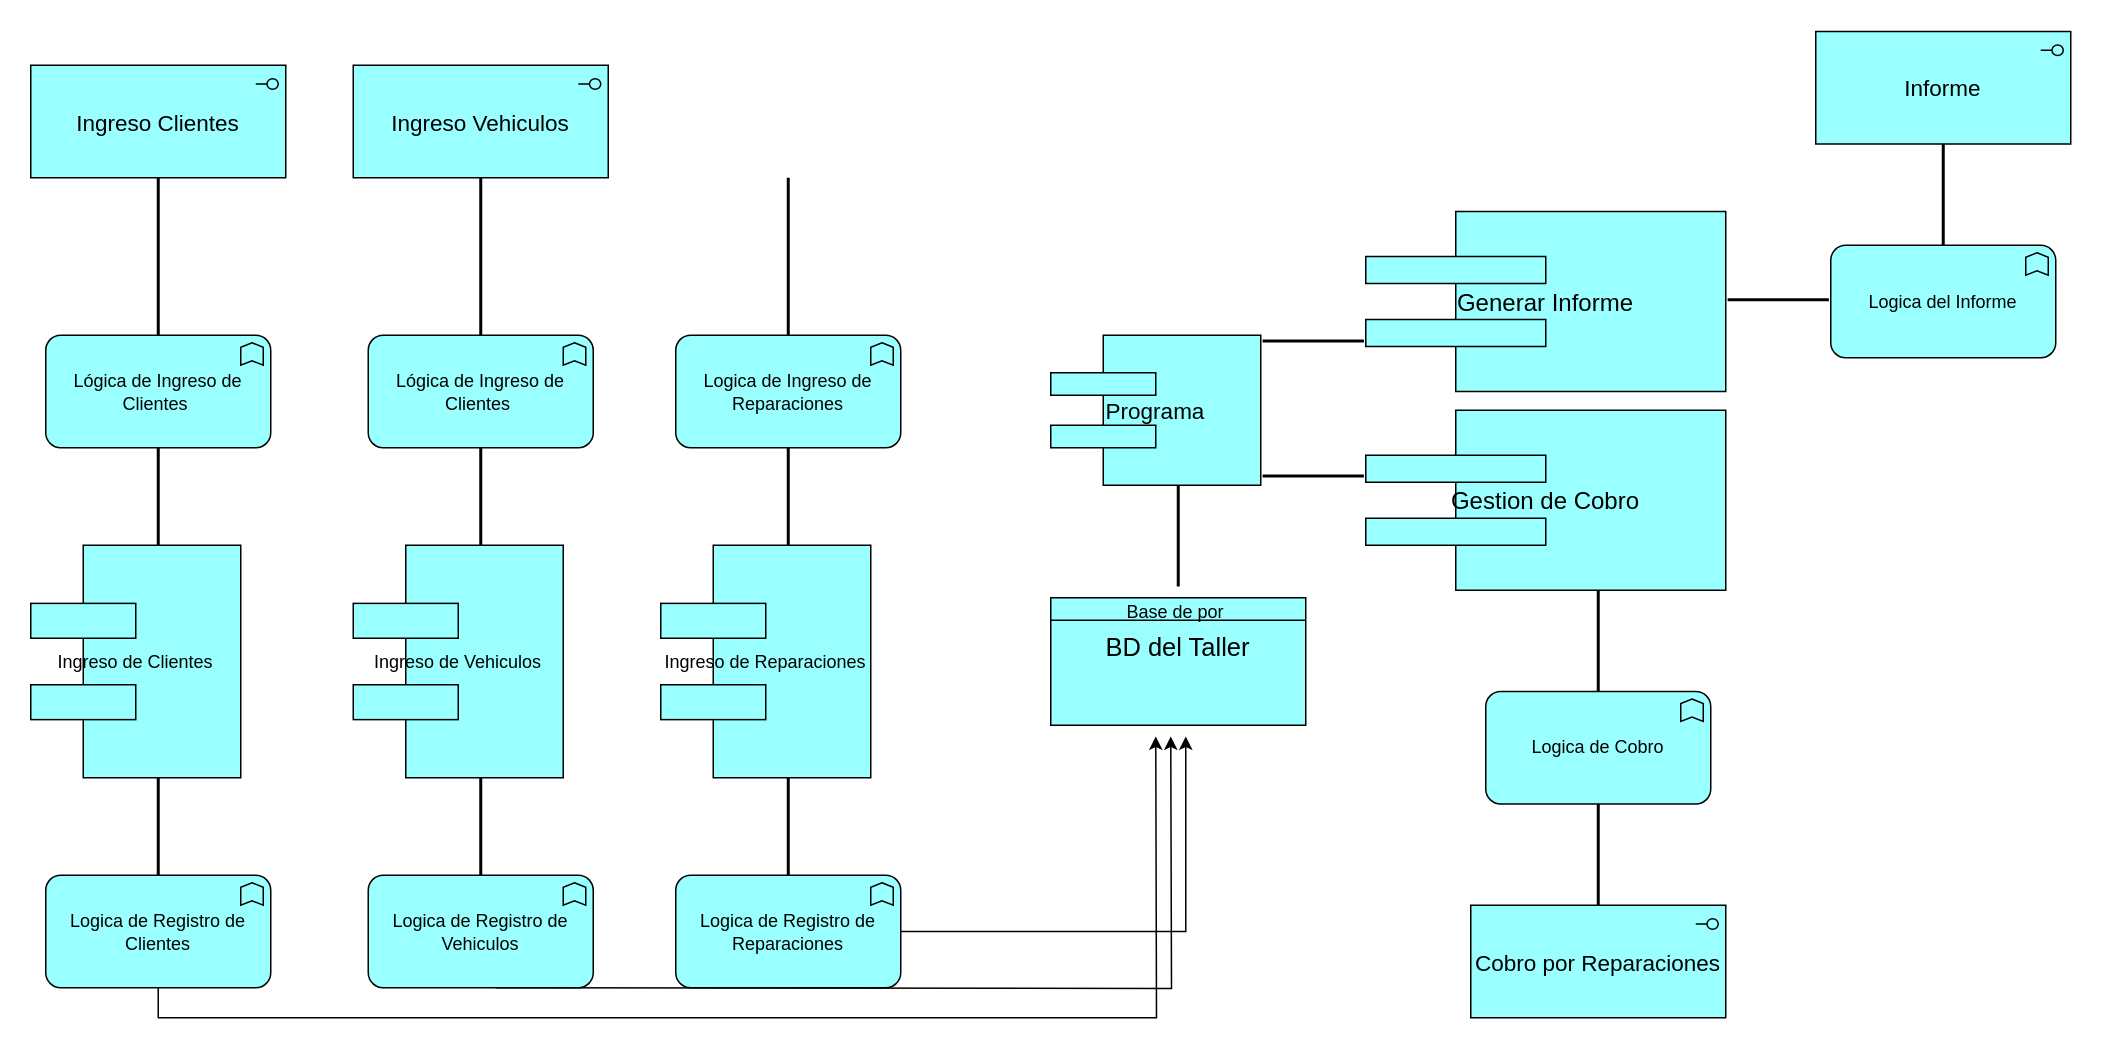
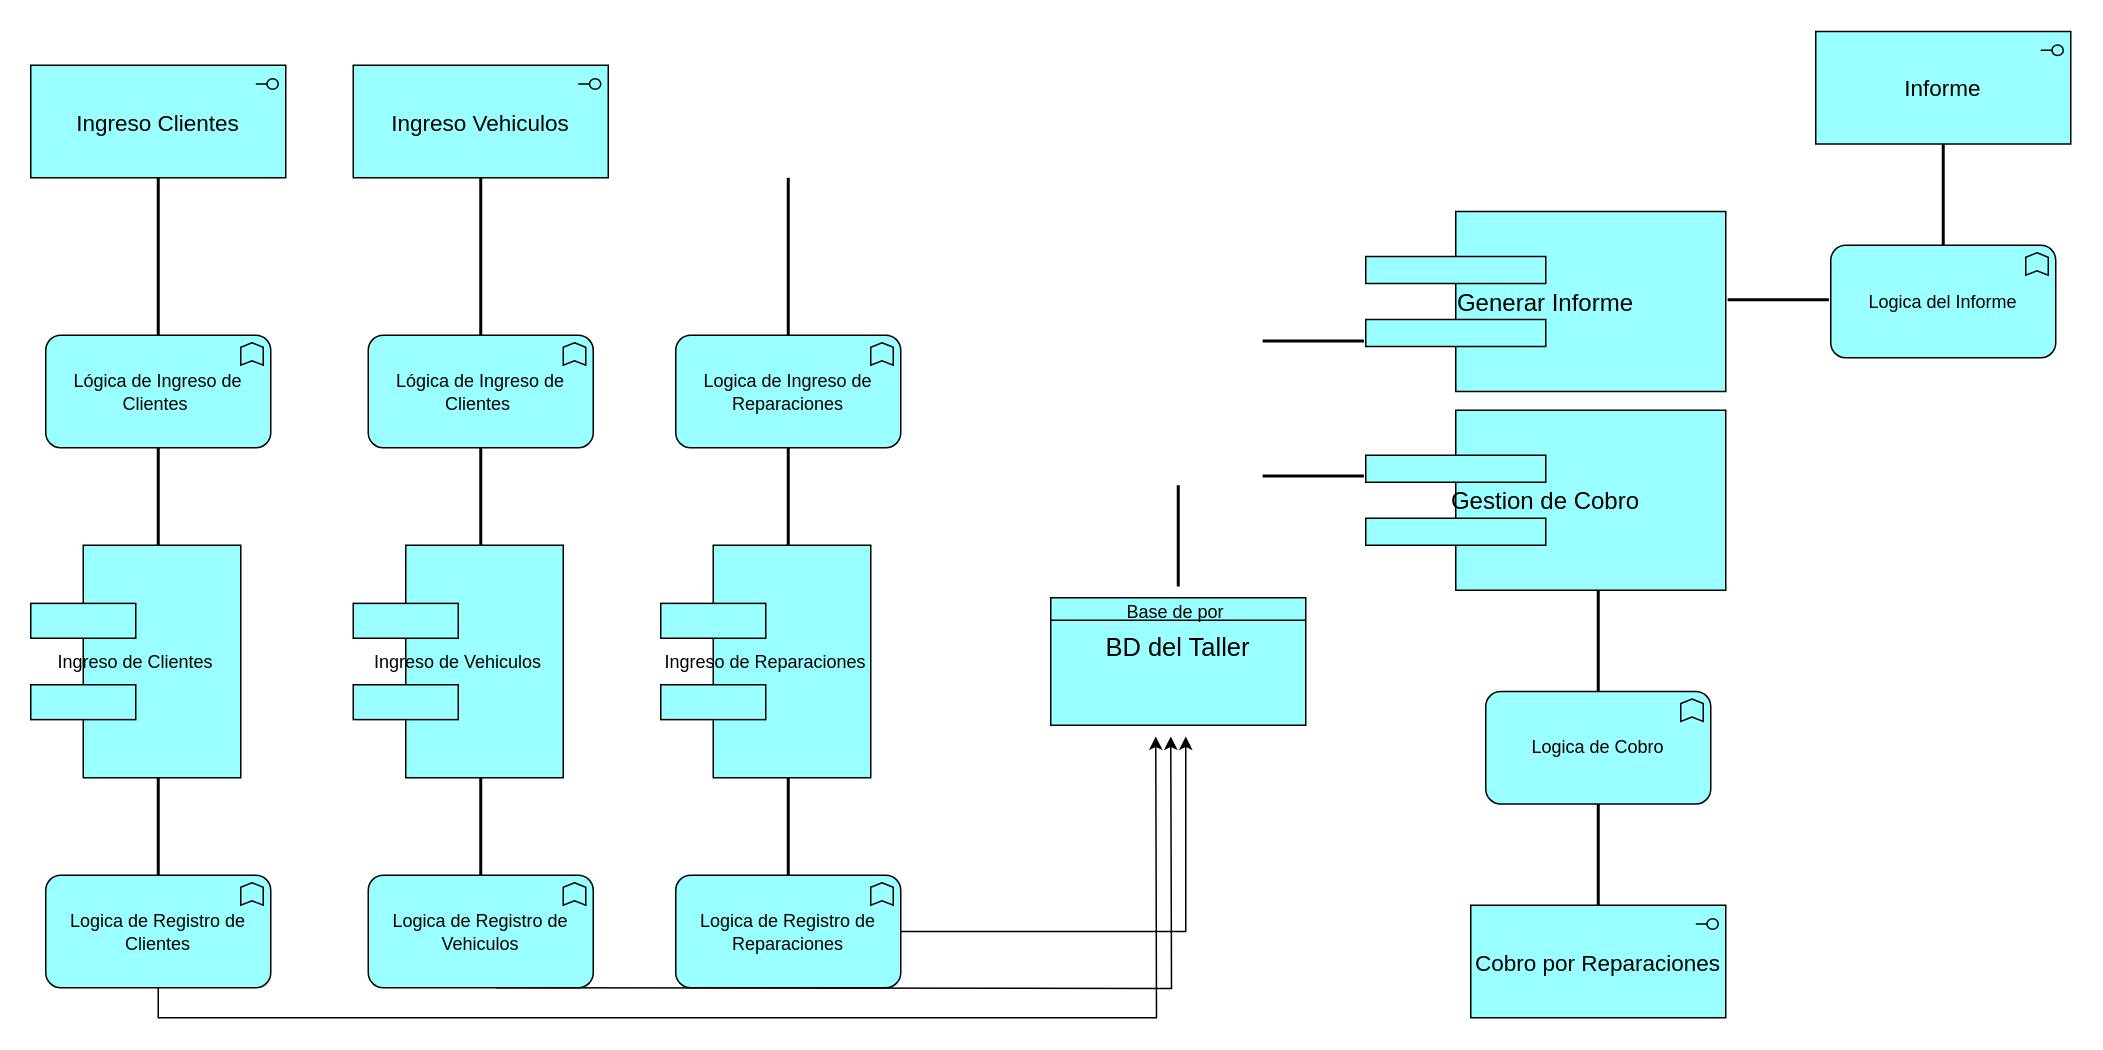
node "Programa": removed
